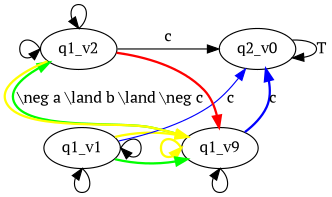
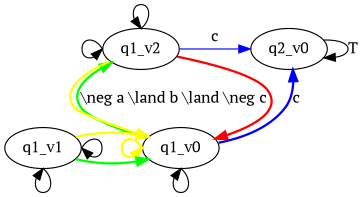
edge "q1_v2" -> "q2_v0": color black -> blue
edge "q1_v1" -> "q2_v0": removed, label "c"
node "q1_v9": label "q1_v9" -> "q1_v0"
